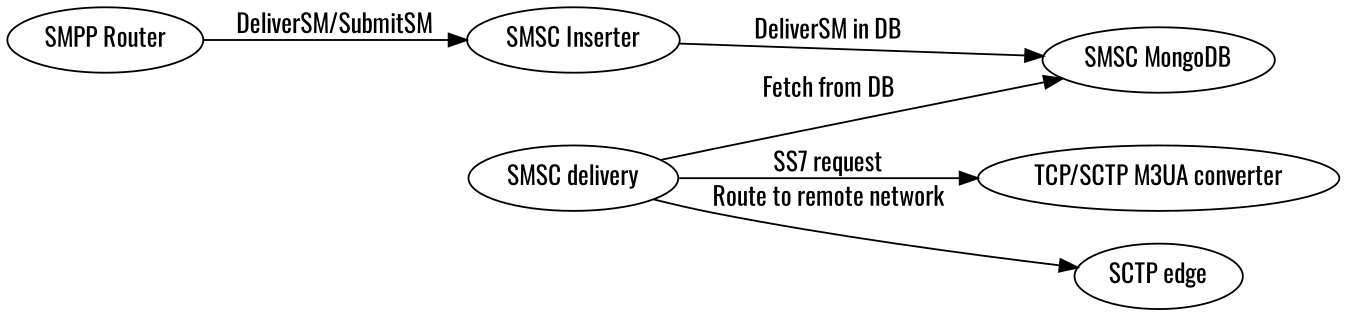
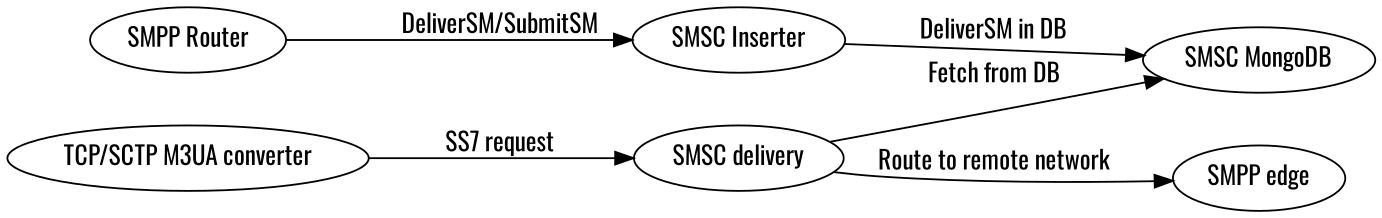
edge "SMSC delivery" -> "TCP/SCTP M3UA converter": reversed
node "SCTP edge": label "SCTP edge" -> "SMPP edge"
